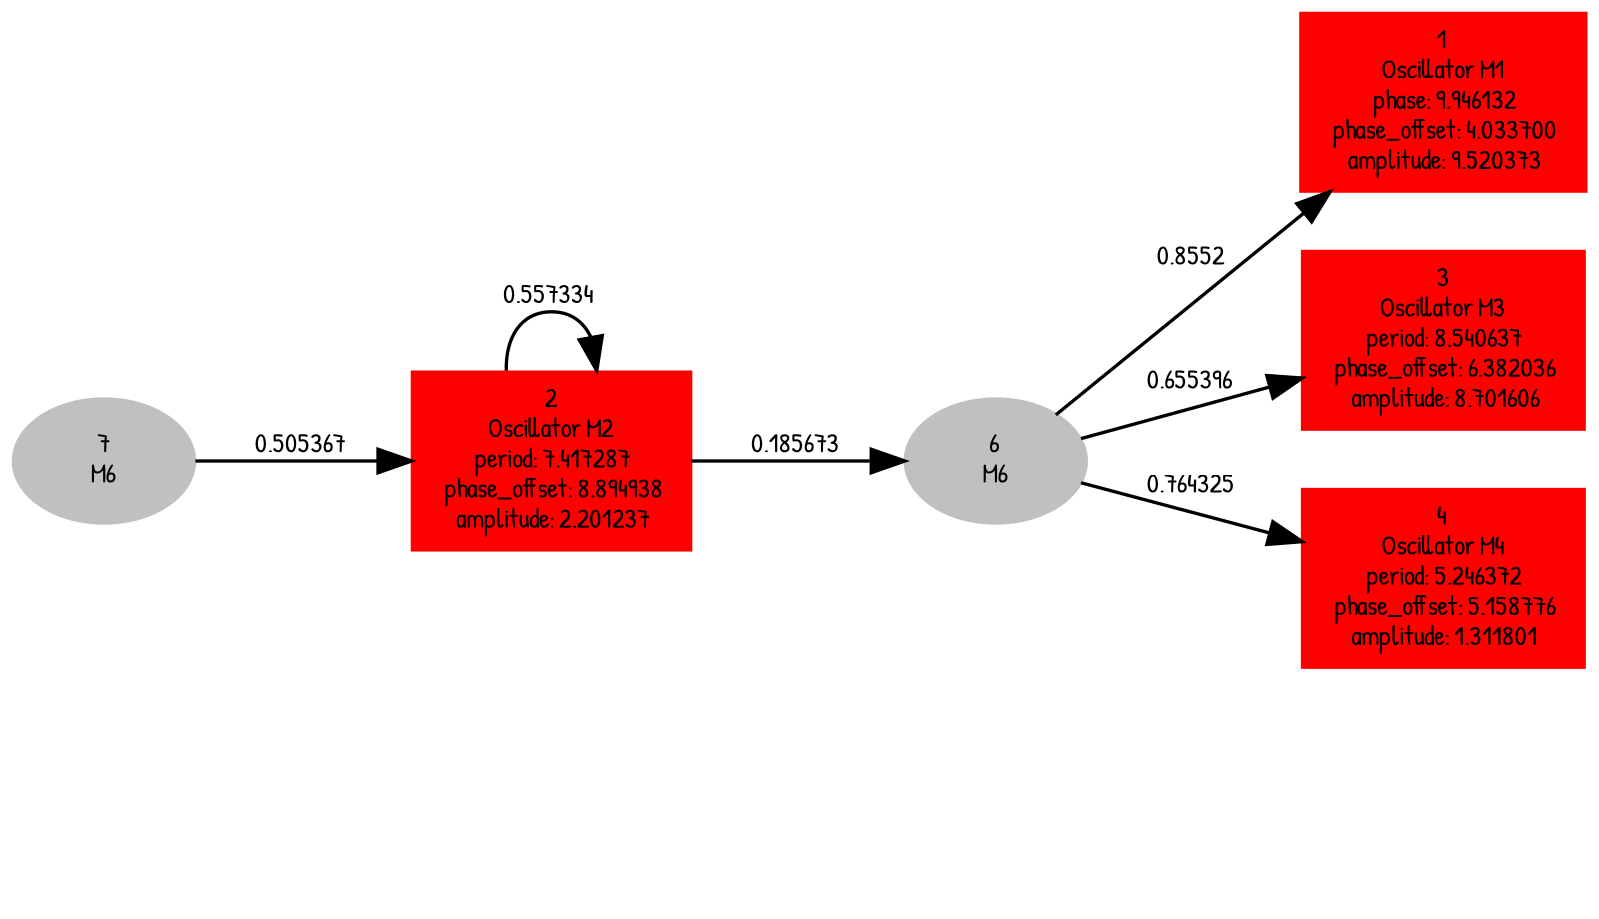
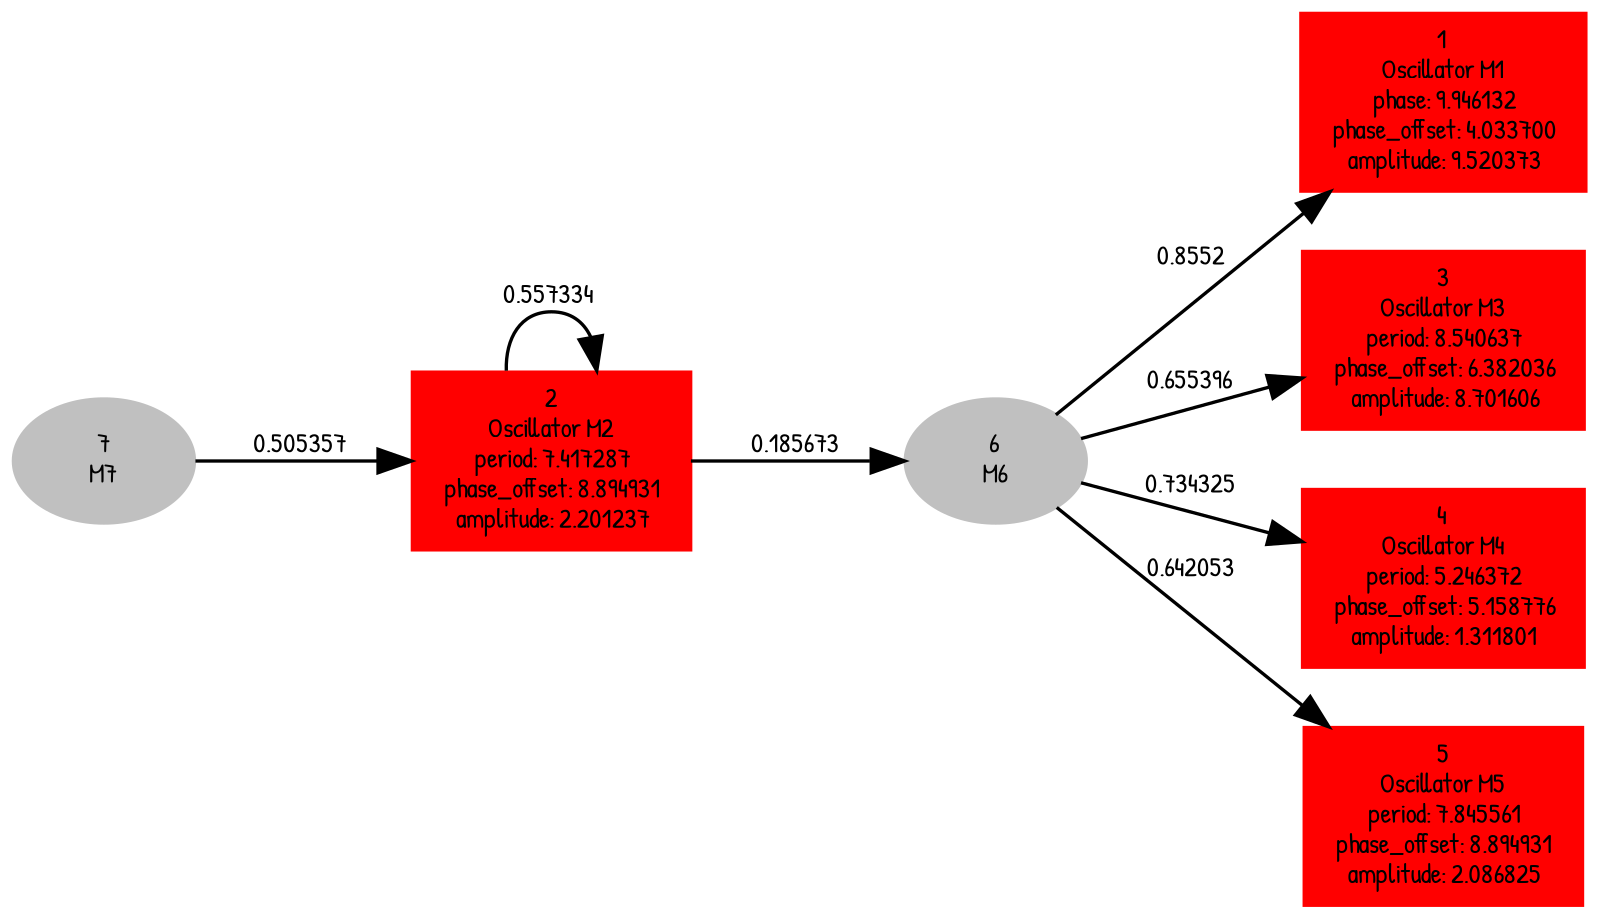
edge "7" -> "2": label "0.505367 " -> "0.505357 "
node "7": text "M6" -> "M7"
edge "6" -> "4": label "0.764325 " -> "0.734325 "
node "2": text "phase_offset: 8.894938" -> "phase_offset: 8.894931"
node "5": added
